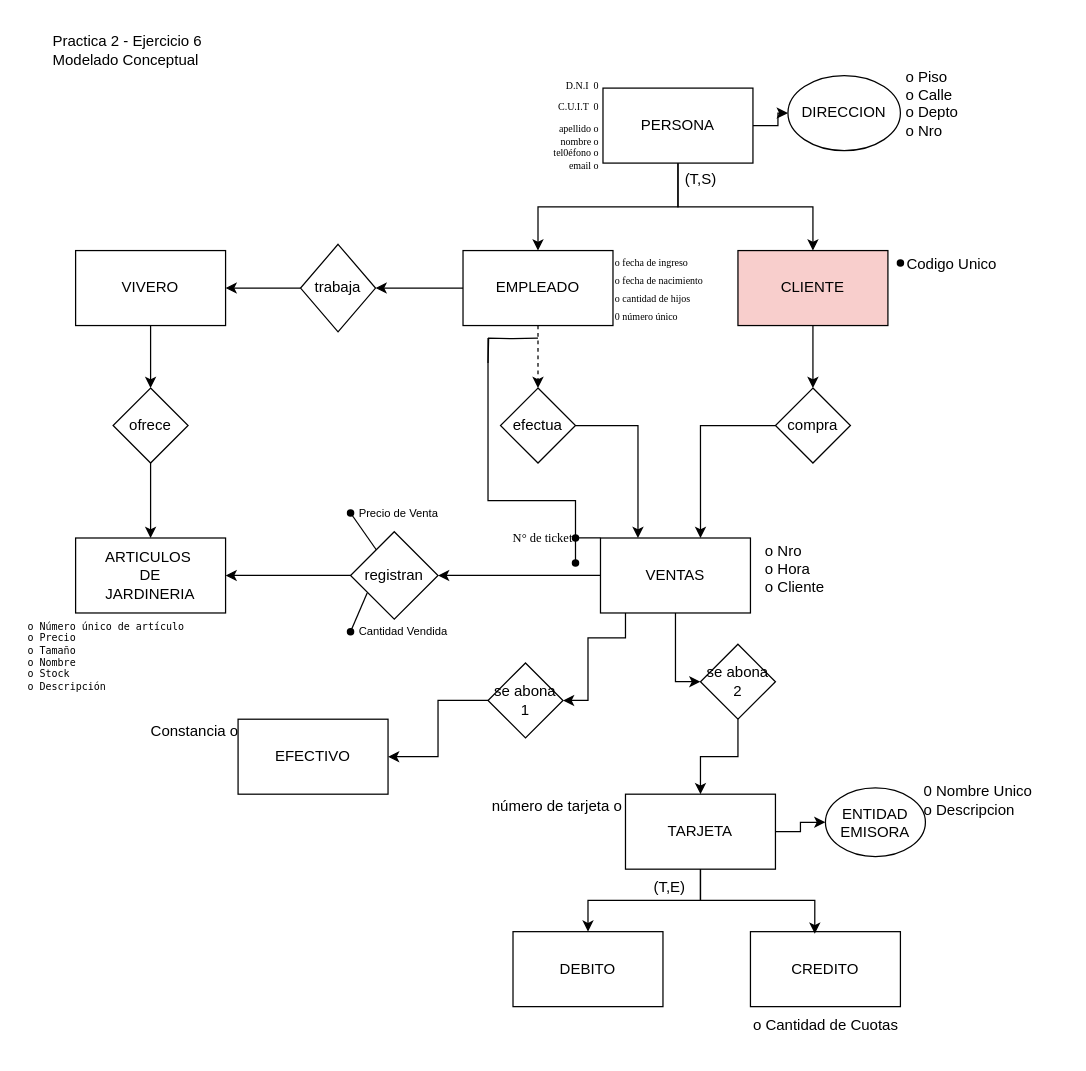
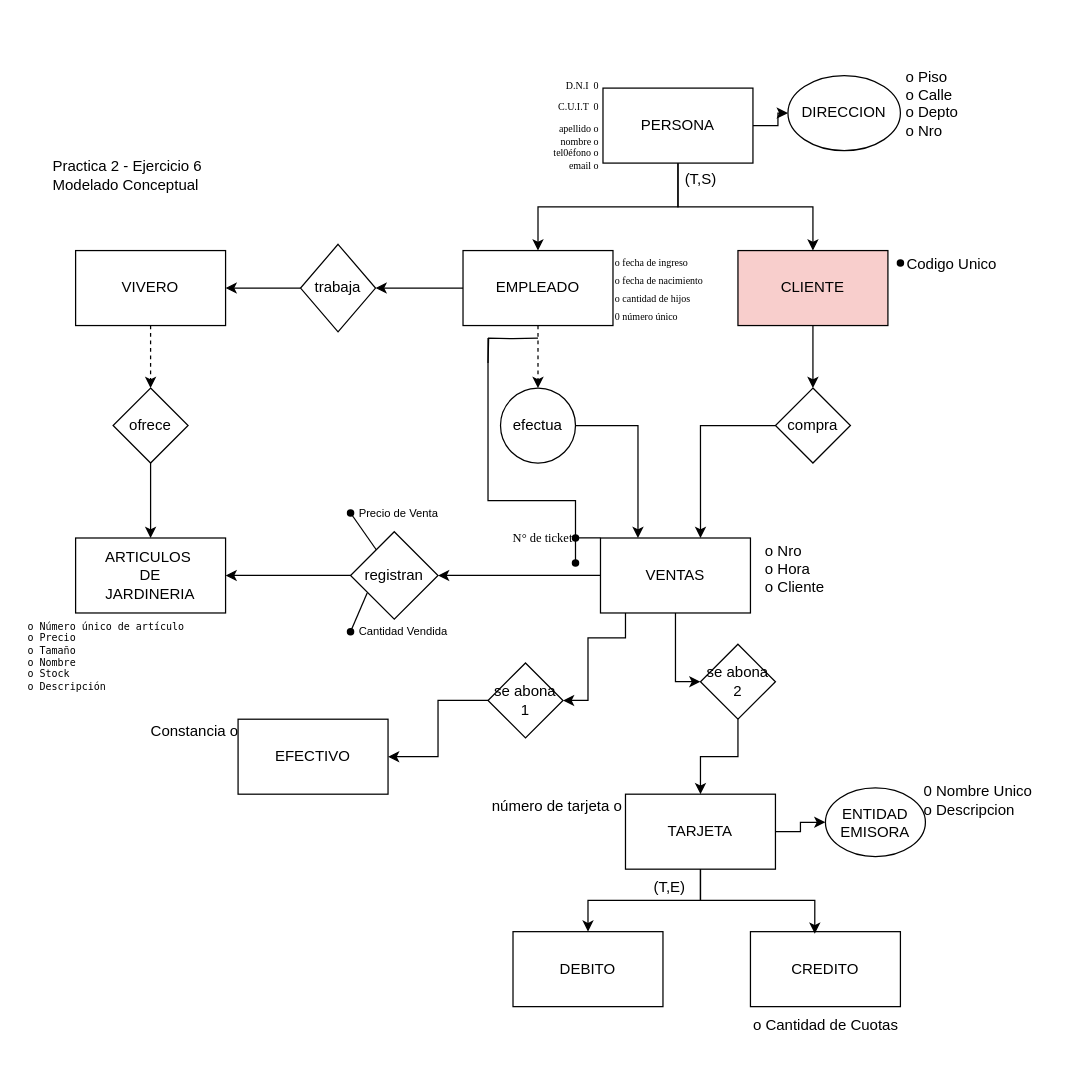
node "Practica 2 - Ejercicio 6 Modelado Conceptual": moved (138, 51) -> (138, 176)
edge "VIVERO" -> "ofrece": style solid -> dashed
node "efectua": shape diamond -> ellipse
